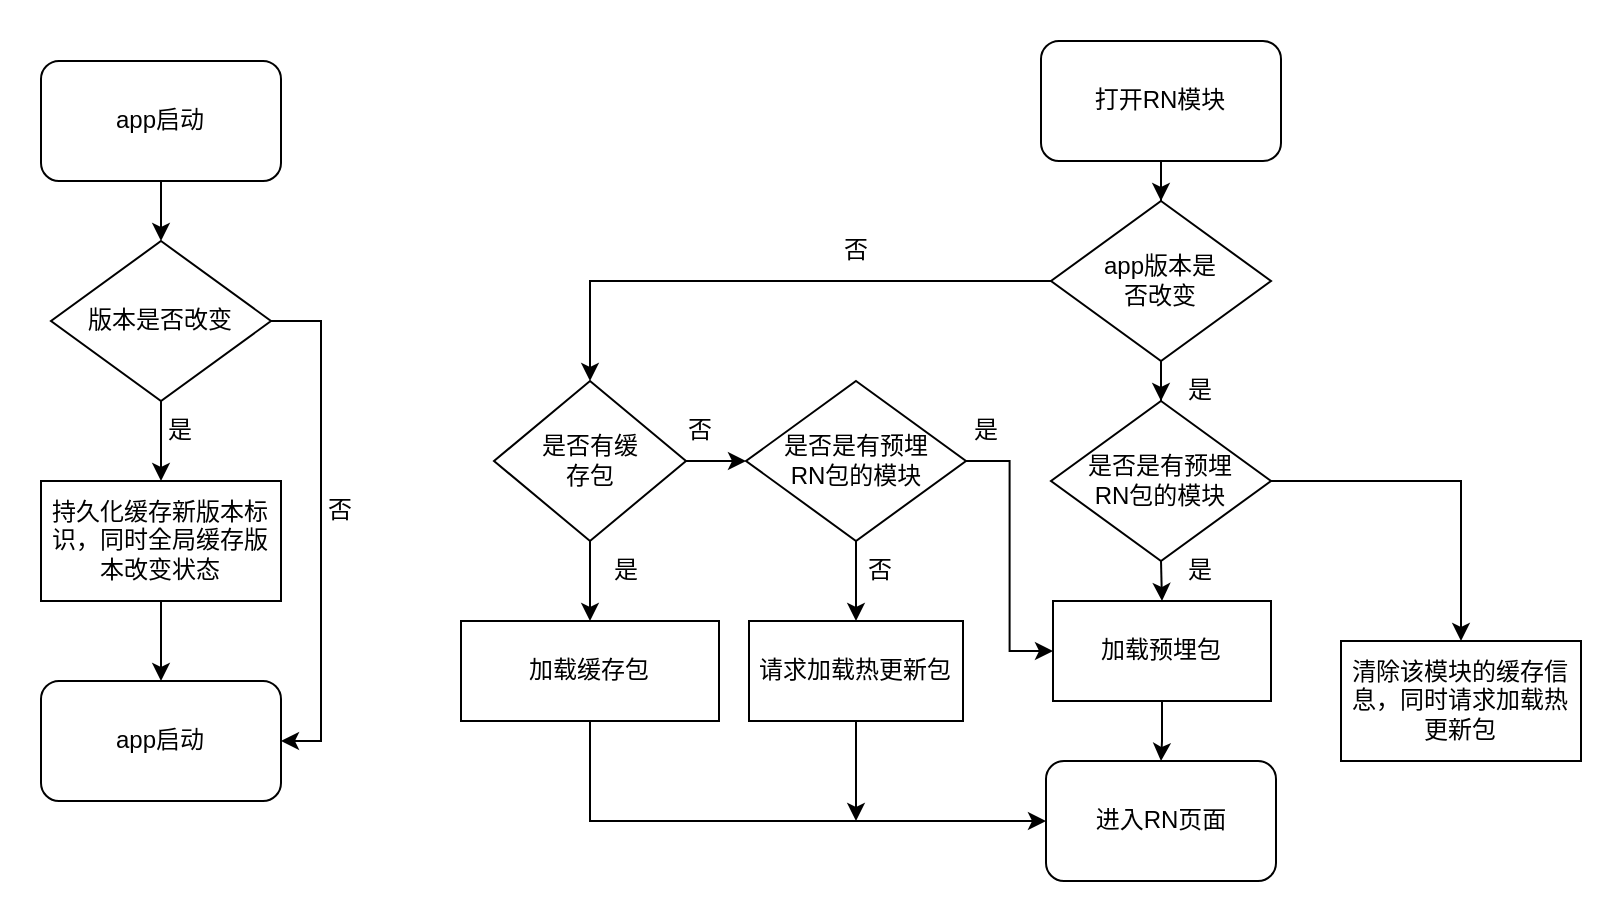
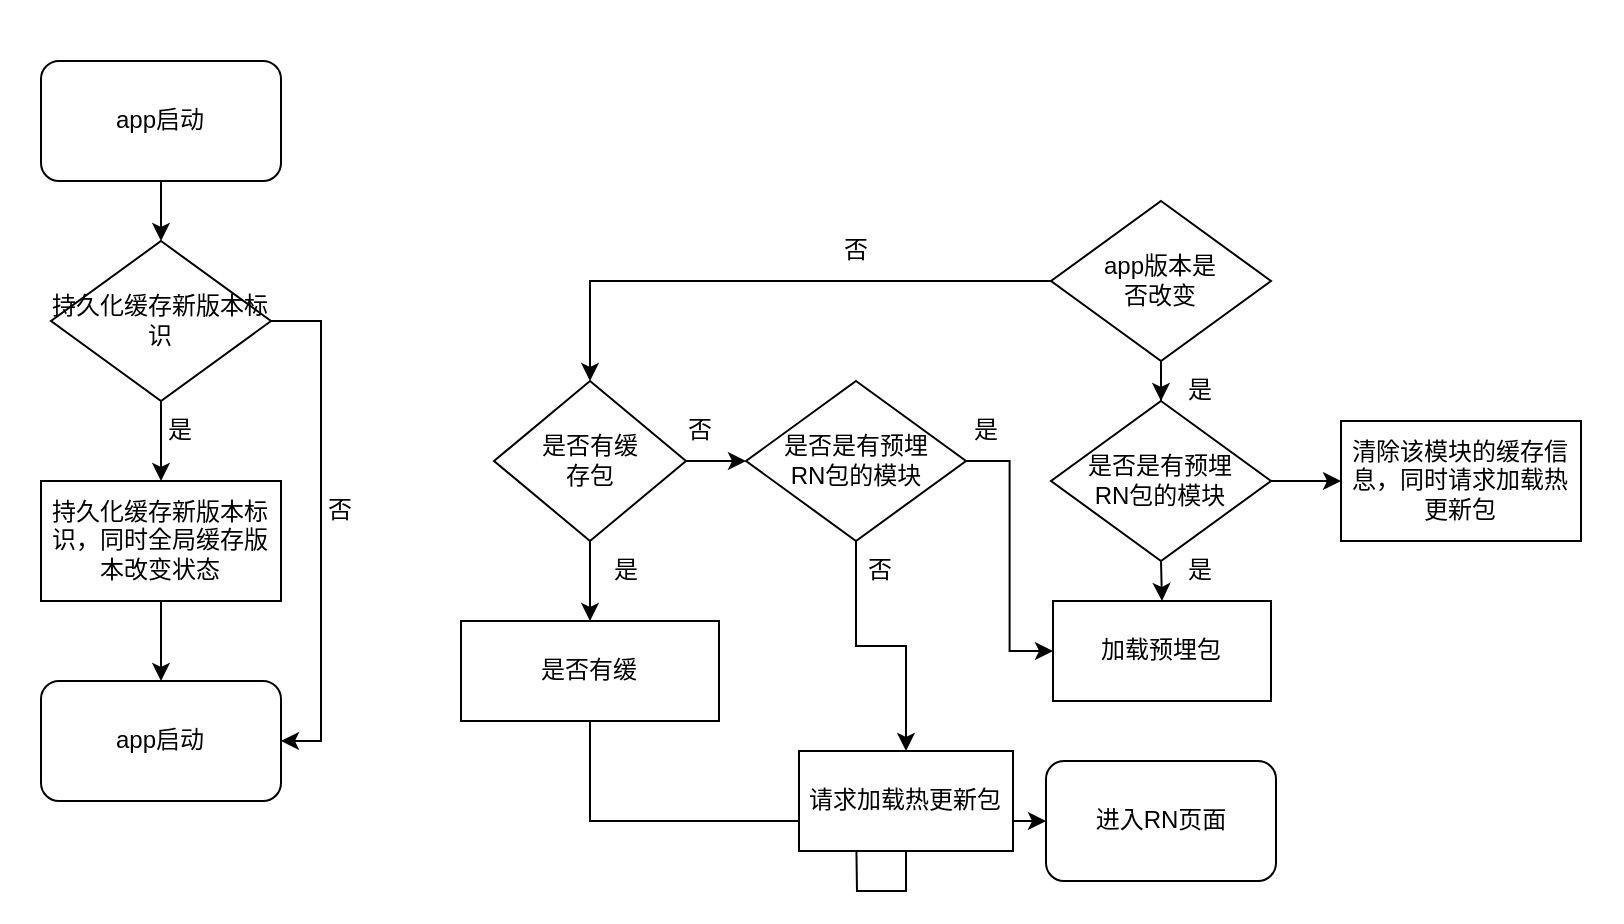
node "打开RN模块": removed
edge "打开RN模块" -> "app版本是 否改变": removed
node "版本是否改变": label "版本是否改变" -> "持久化缓存新版本标识"
node "加载缓存包": label "加载缓存包" -> "是否有缓"
node "请求加载热更新包": moved (856, 671) -> (906, 801)
node "清除该模块的缓存信息，同时请求加载热更新包": moved (1461, 701) -> (1461, 481)
edge "加载预埋包" -> "进入RN页面": removed
